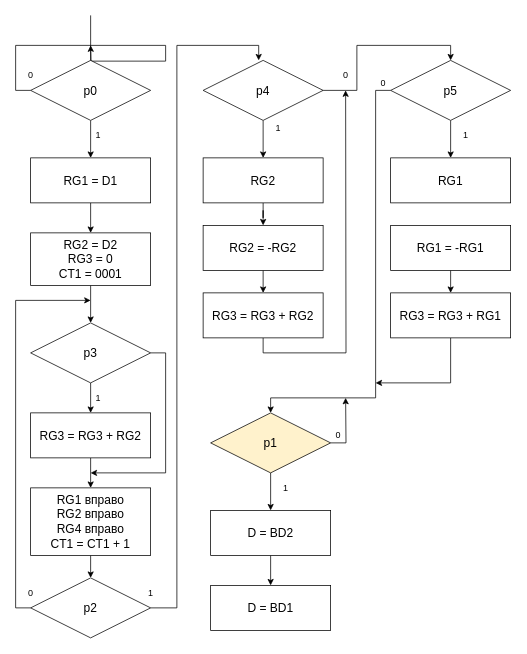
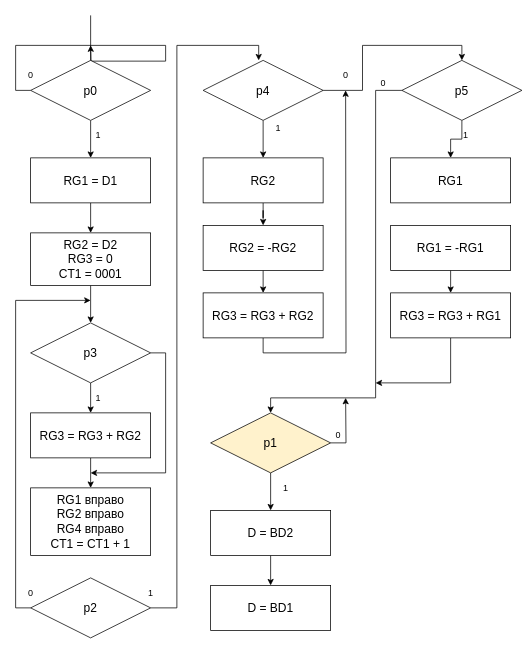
node "p5": moved (450, 90) -> (462, 90)
edge "RG1 вправо RG2 вправо RG4 вправо CT1 = CT1 + 1" -> "p2": removed
